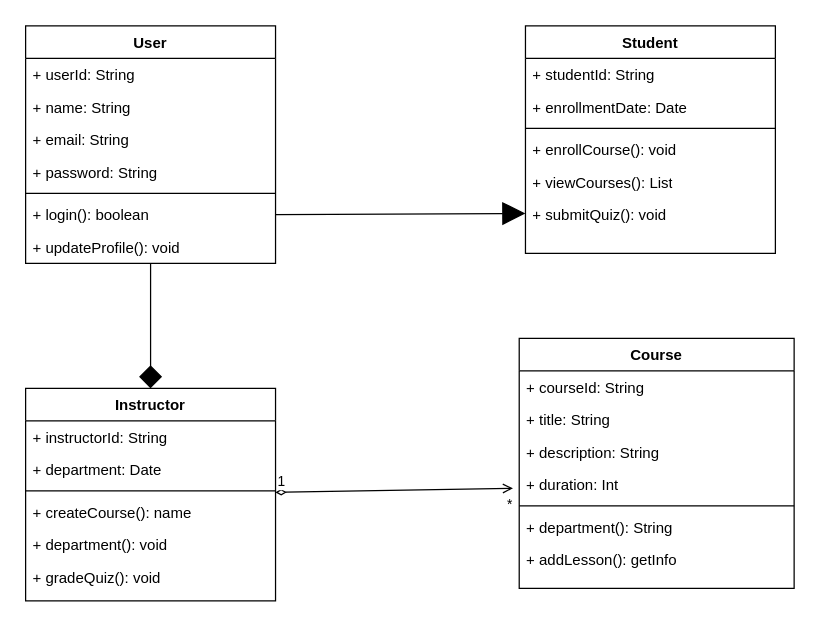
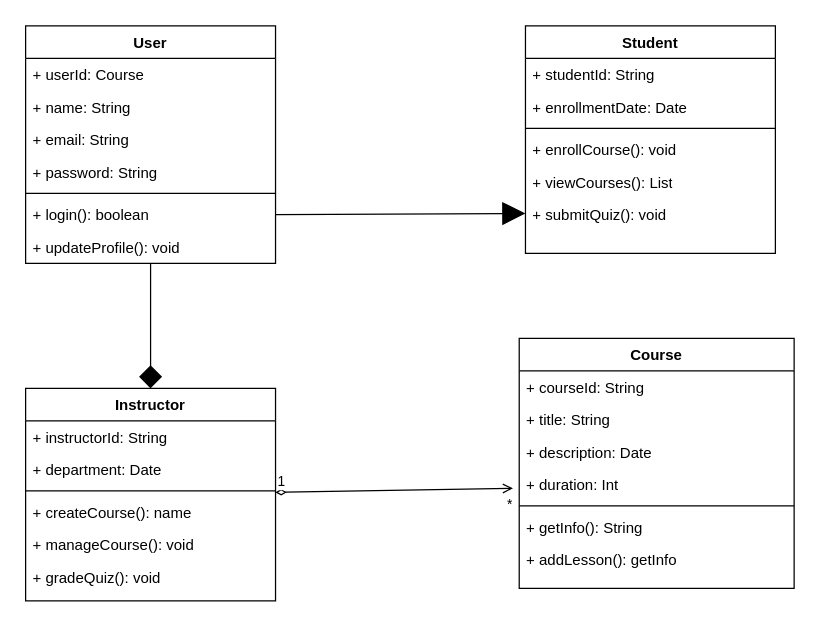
node "+ userId: String": label "+ userId: String" -> "+ userId: Course"
node "+ description: String": label "+ description: String" -> "+ description: Date"
node "+ department(): String": label "+ department(): String" -> "+ getInfo(): String"
node "+ department(): void": label "+ department(): void" -> "+ manageCourse(): void"
